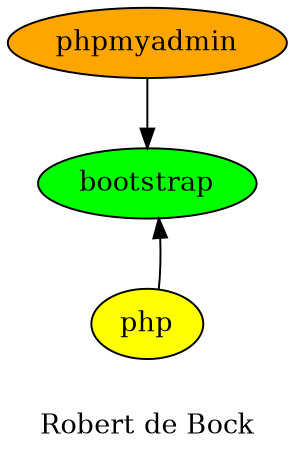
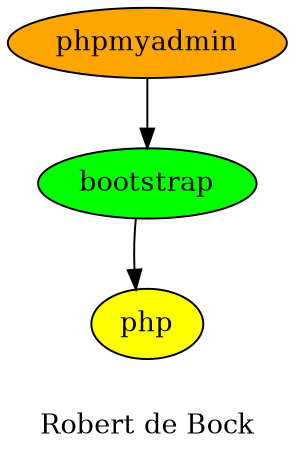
edge "php" -> "bootstrap": reversed
